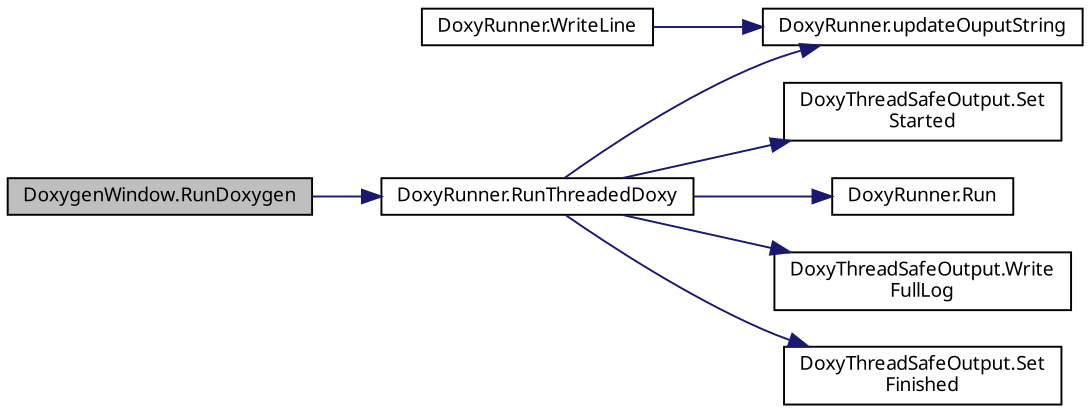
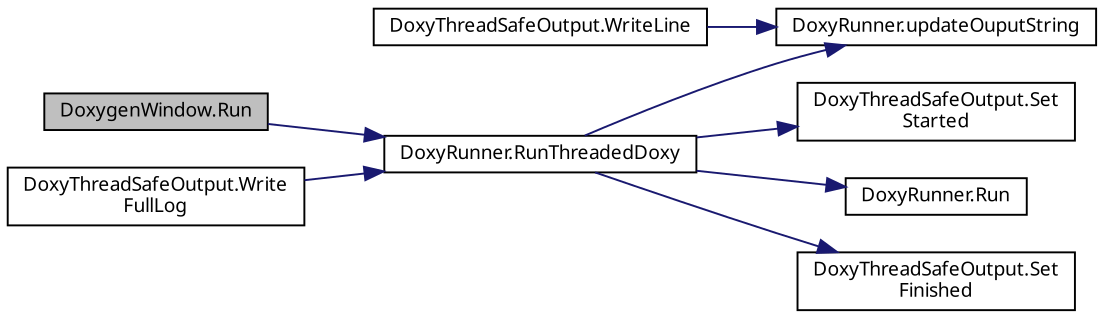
node "DoxyRunner.WriteLine": label "DoxyRunner.WriteLine" -> "DoxyThreadSafeOutput.WriteLine"
node "DoxygenWindow.RunDoxygen": label "DoxygenWindow.RunDoxygen" -> "DoxygenWindow.Run"
edge "DoxyRunner.RunThreadedDoxy" -> "DoxyThreadSafeOutput.Write FullLog": reversed
